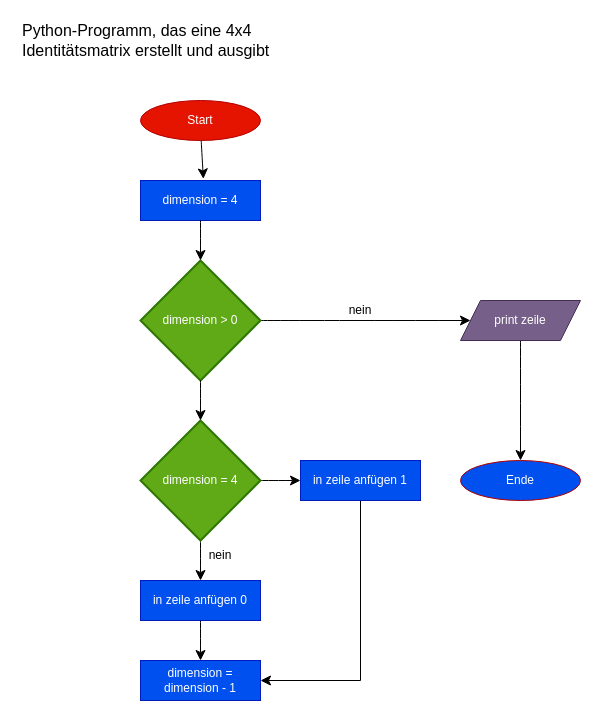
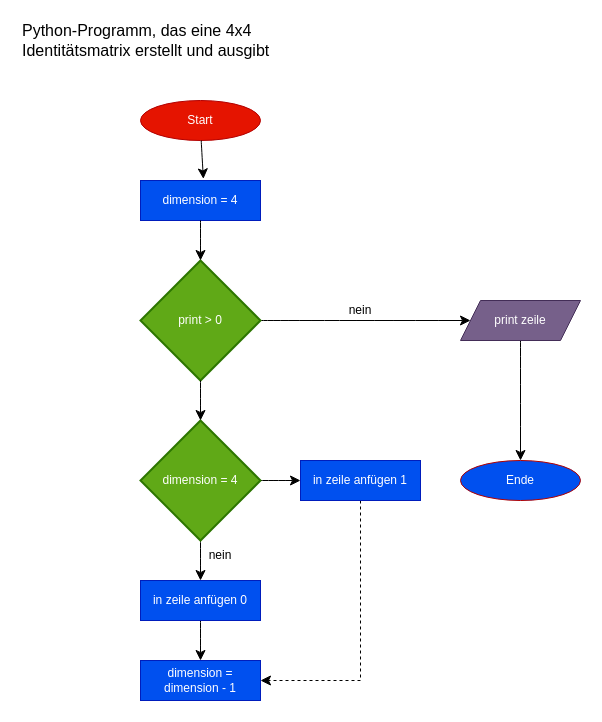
node "dimension > 0": label "dimension > 0" -> "print > 0"
edge "in zeile anfügen 1" -> "dimension = dimension - 1": style solid -> dashed
